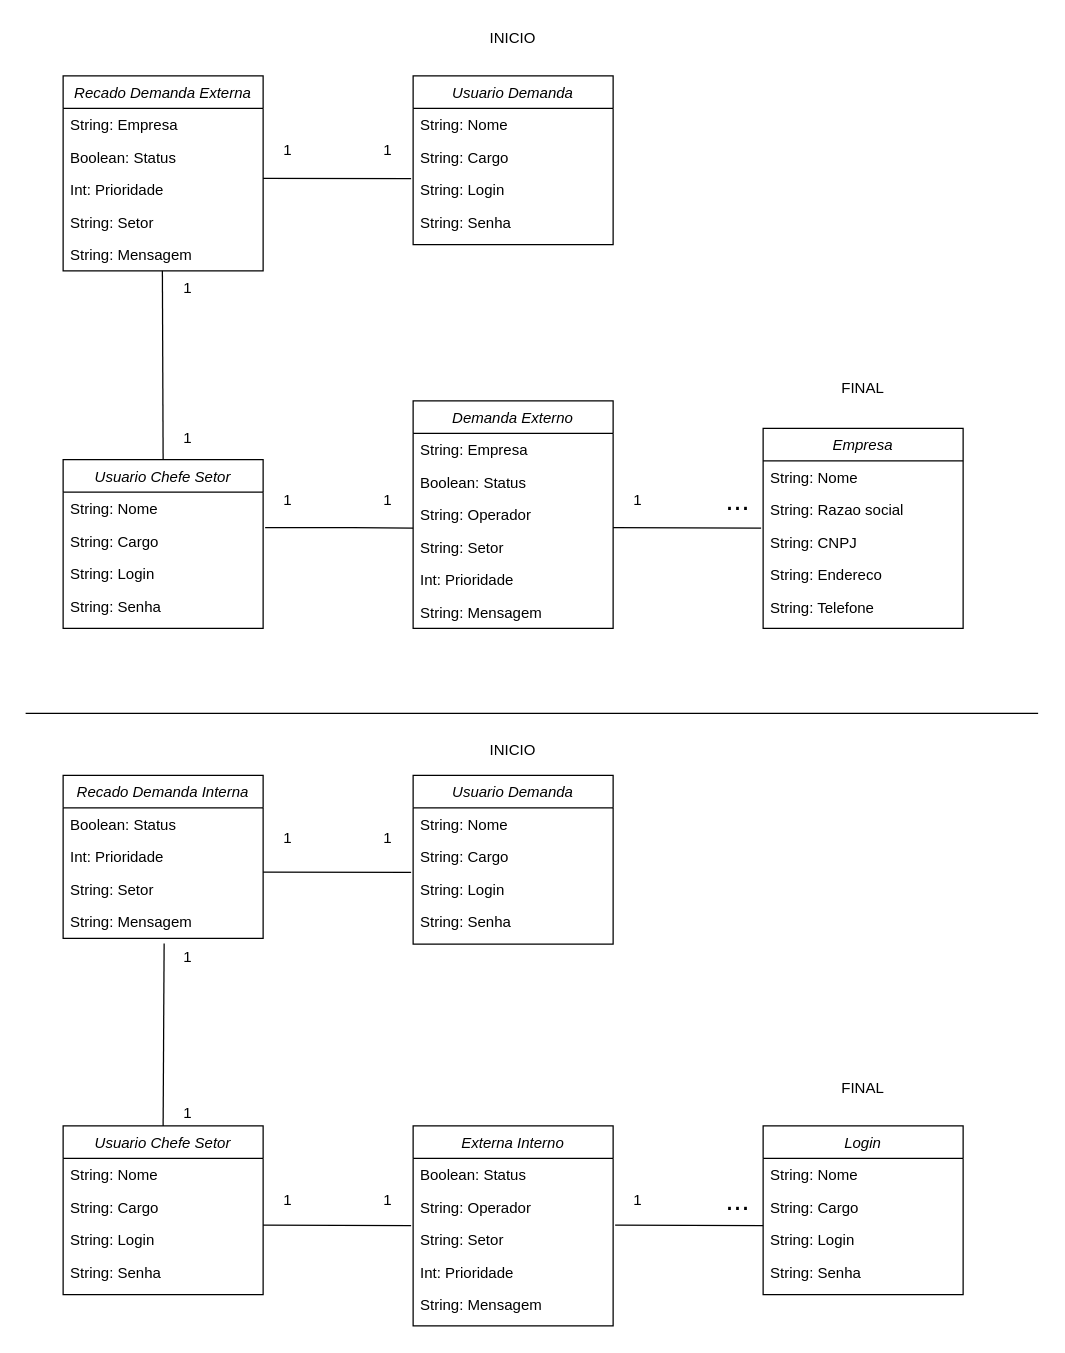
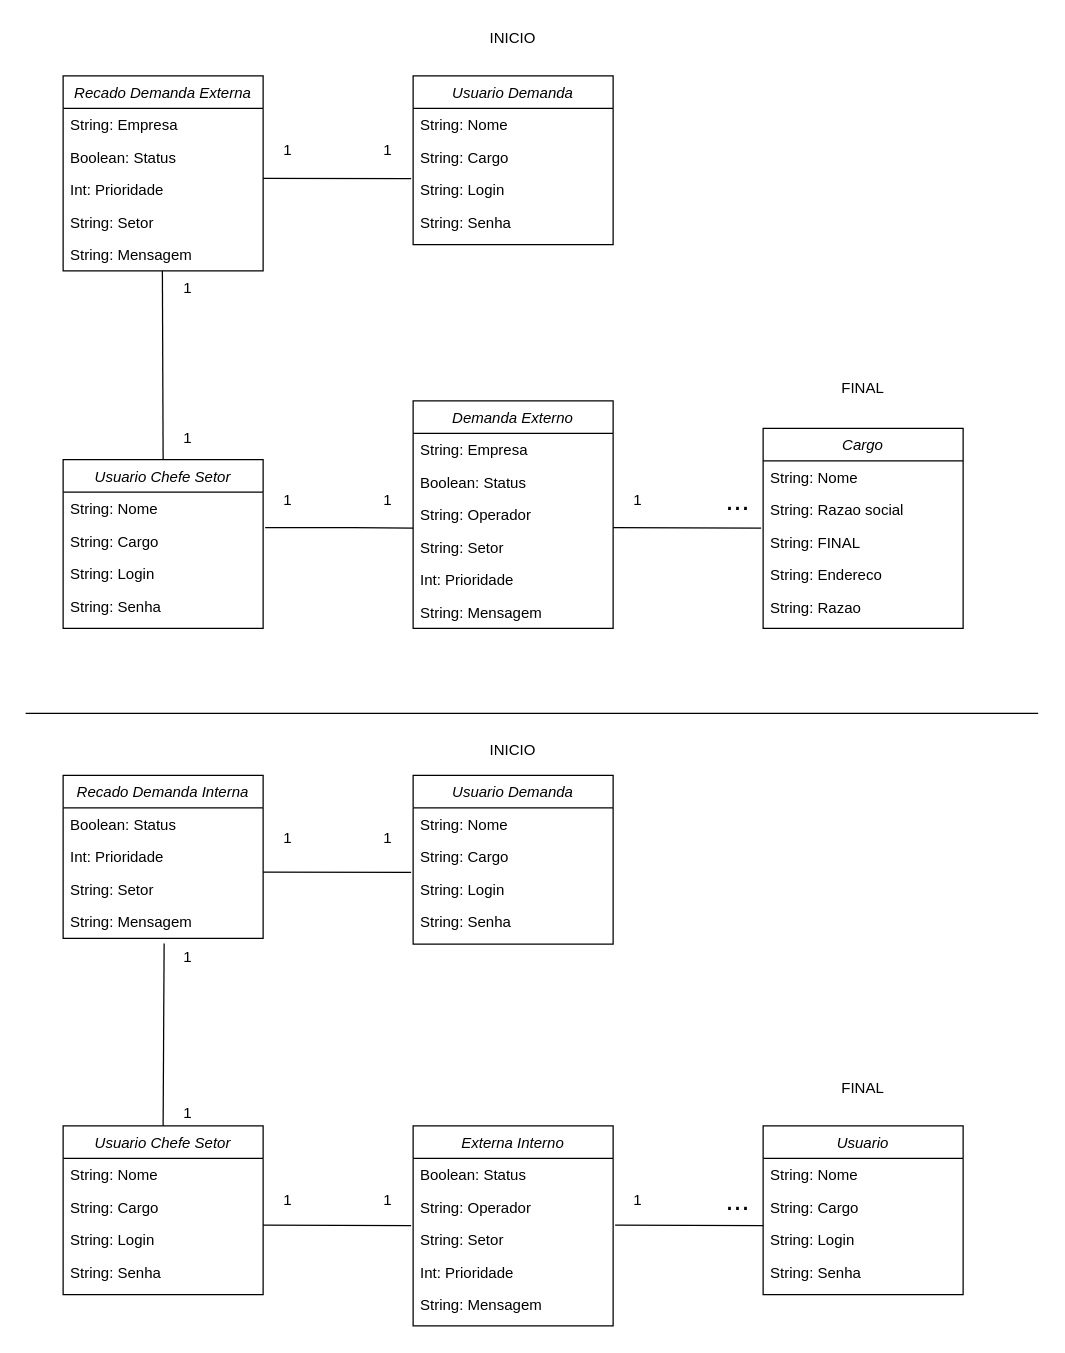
node "Empresa": label "Empresa" -> "Cargo"
node "String: CNPJ": label "String: CNPJ" -> "String: FINAL"
node "String: Telefone": label "String: Telefone" -> "String: Razao"
node "Login": label "Login" -> "Usuario"
